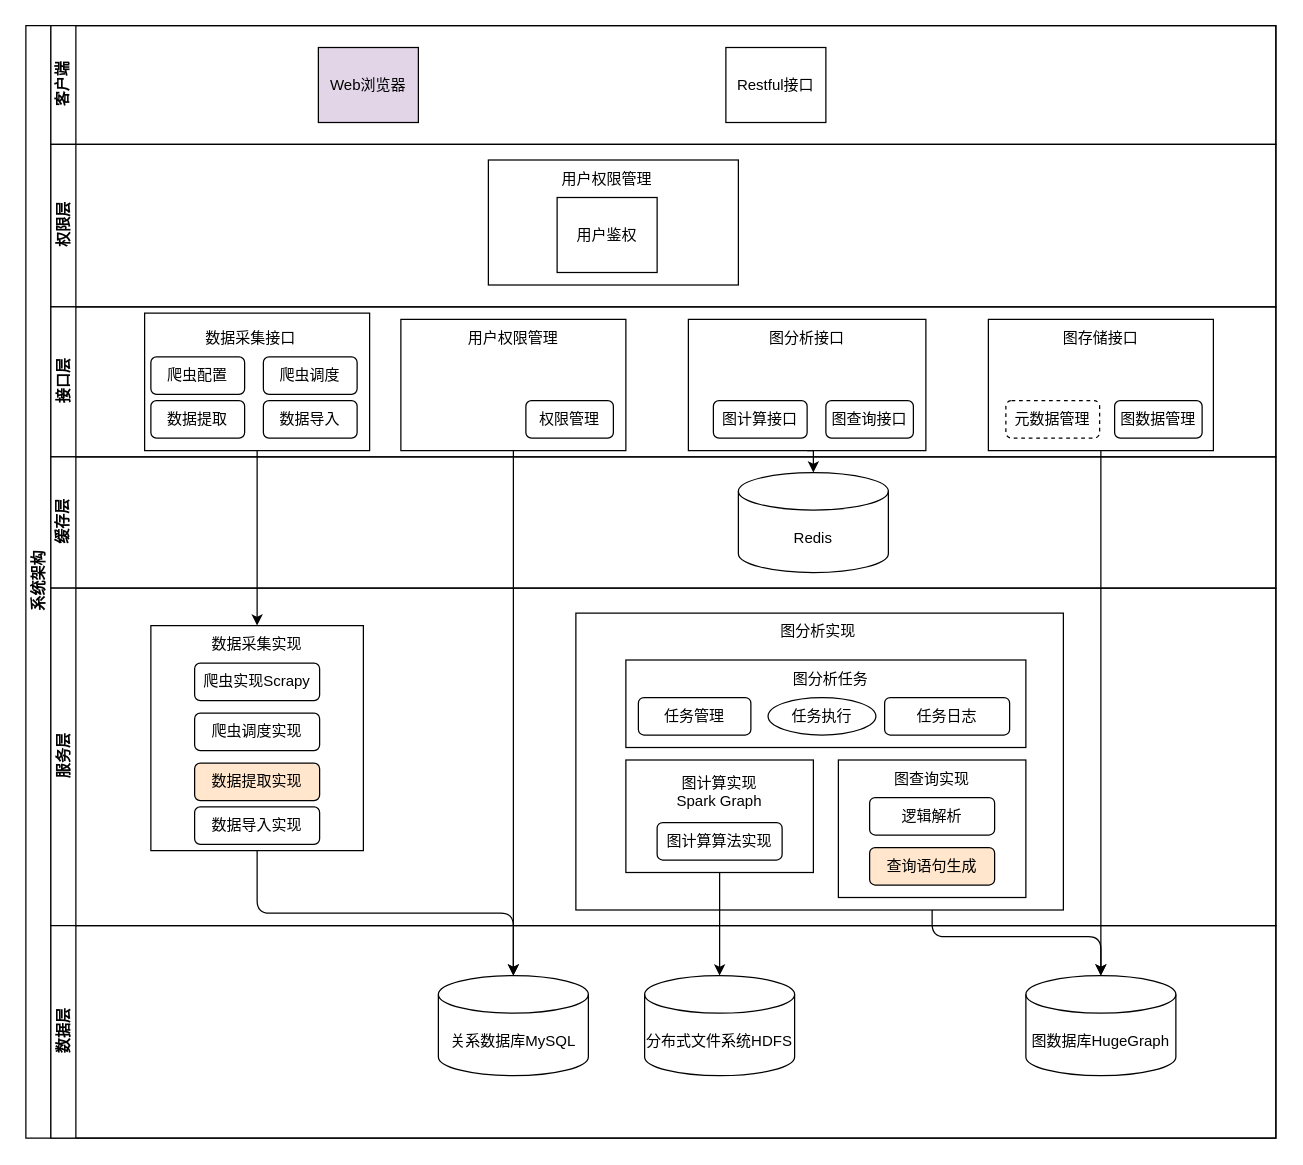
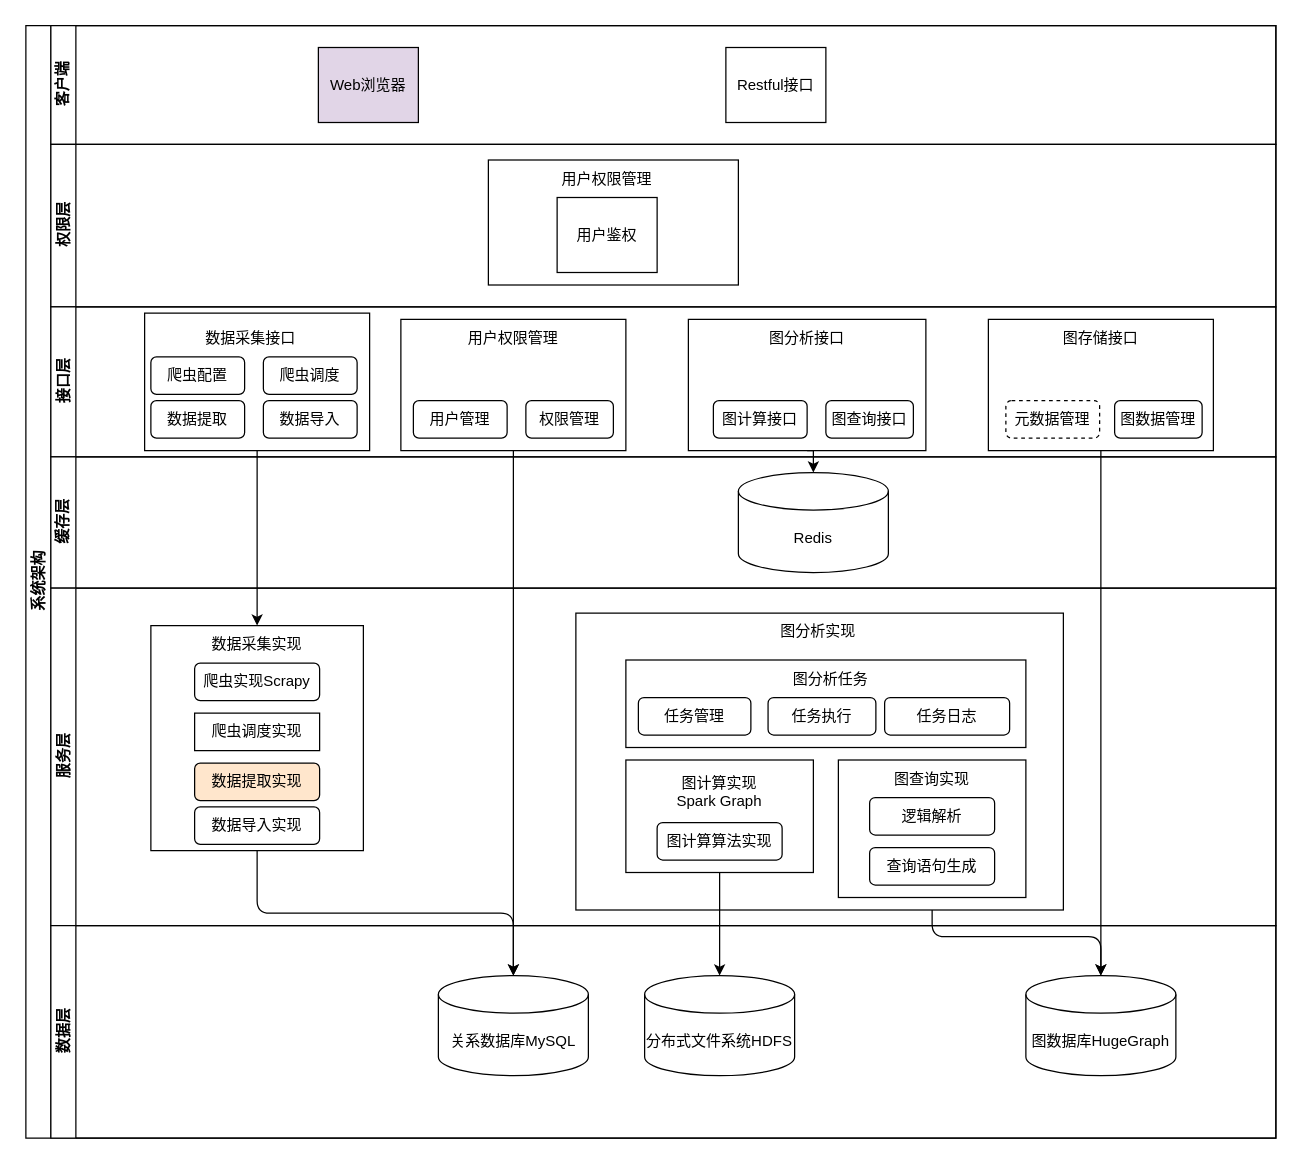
node "用户管理": added
node "任务执行": shape ellipse -> rounded rectangle
node "爬虫调度实现": shape rounded rectangle -> rectangle
node "查询语句生成": fillcolor #ffe6cc -> #ffffff
